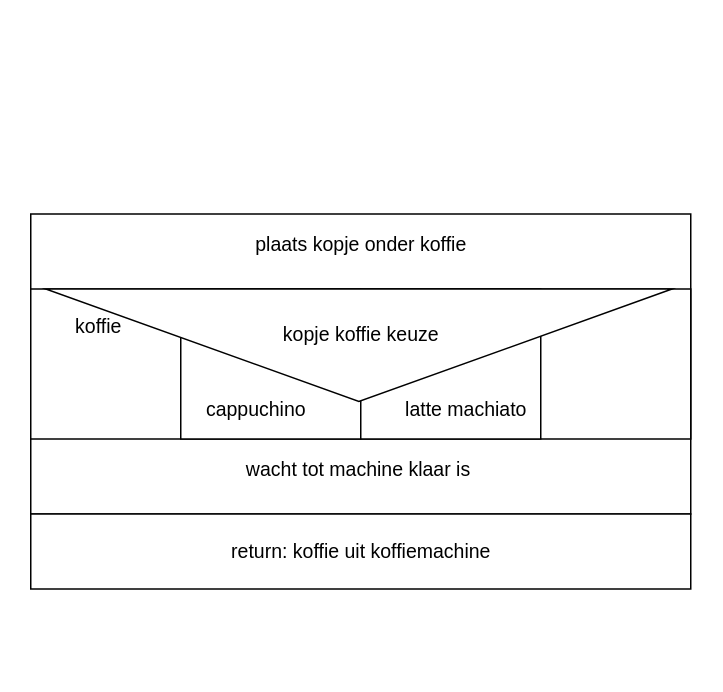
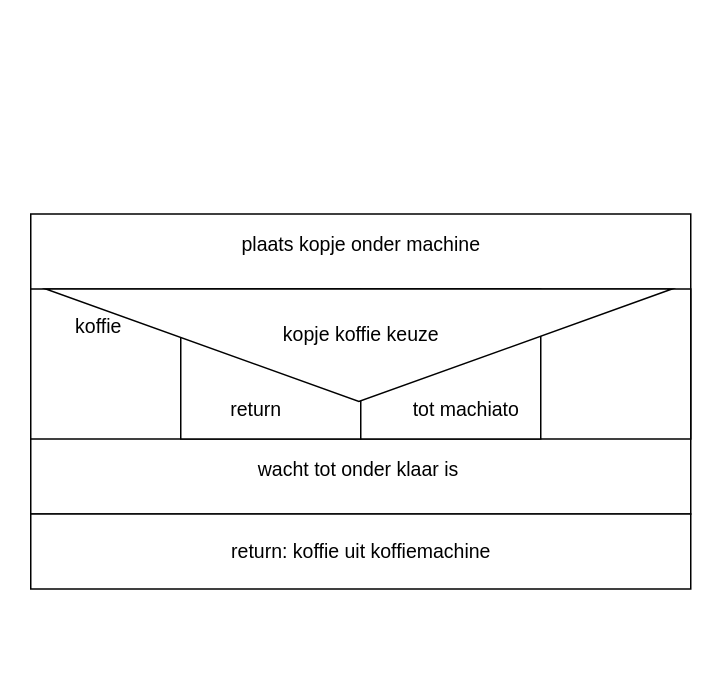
node "plaats kopje onder koffie": label "plaats kopje onder koffie" -> "plaats kopje onder machine"
node "cappuchino": label "cappuchino" -> "return"
node "latte machiato": label "latte machiato" -> "tot machiato"
node "wacht tot machine klaar is": label "wacht tot machine klaar is" -> "wacht tot onder klaar is"
